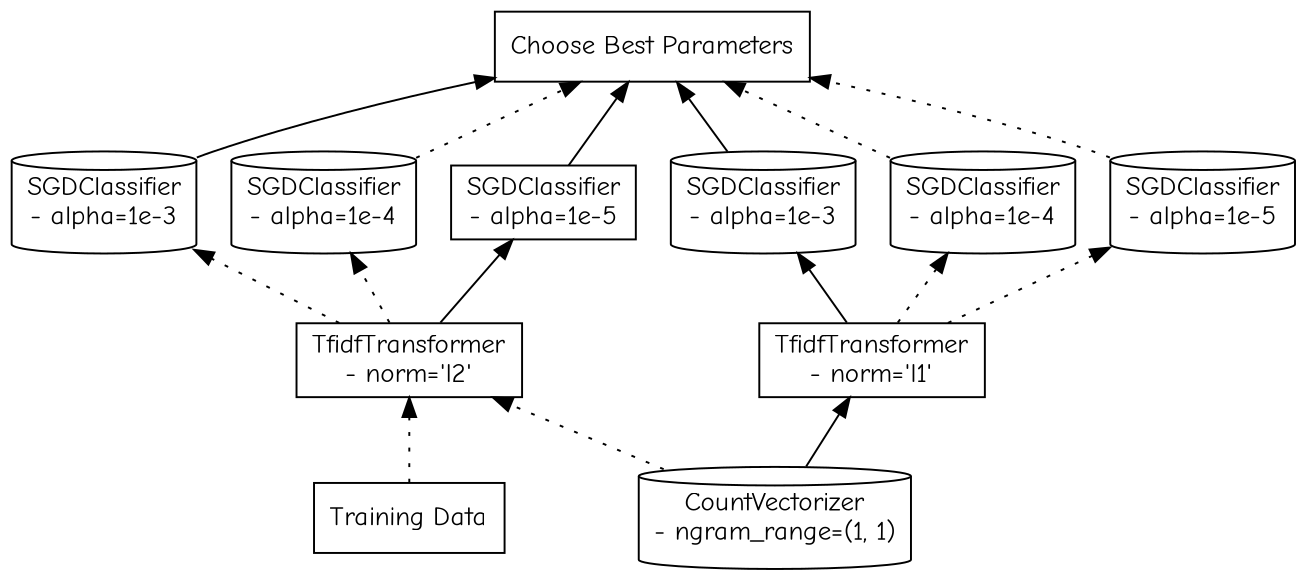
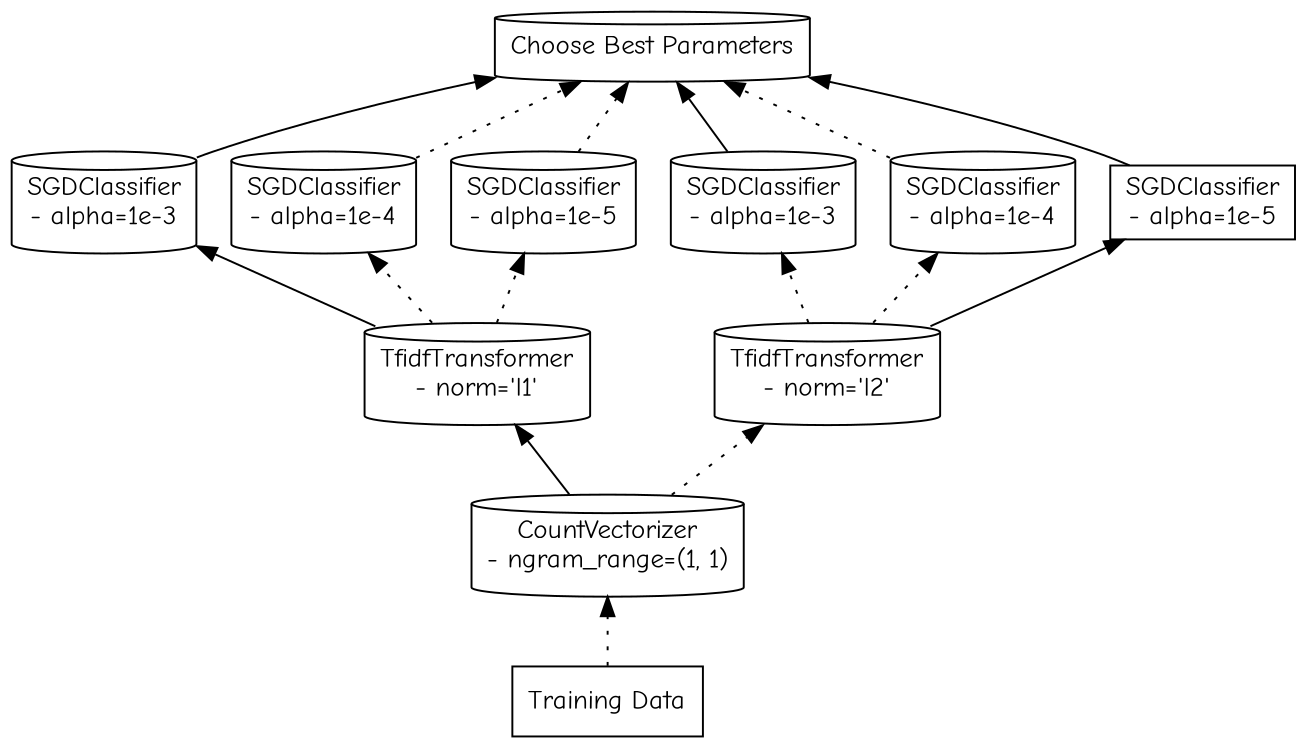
node "Choose Best Parameters": shape box -> cylinder
node "TfidfTransformer - norm='l2'": shape box -> cylinder
node "TfidfTransformer - norm='l1'": shape box -> cylinder
edge "Training Data" -> "TfidfTransformer - norm='l2'": now "Training Data" -> "CountVectorizer - ngram_range=(1, 1)"
